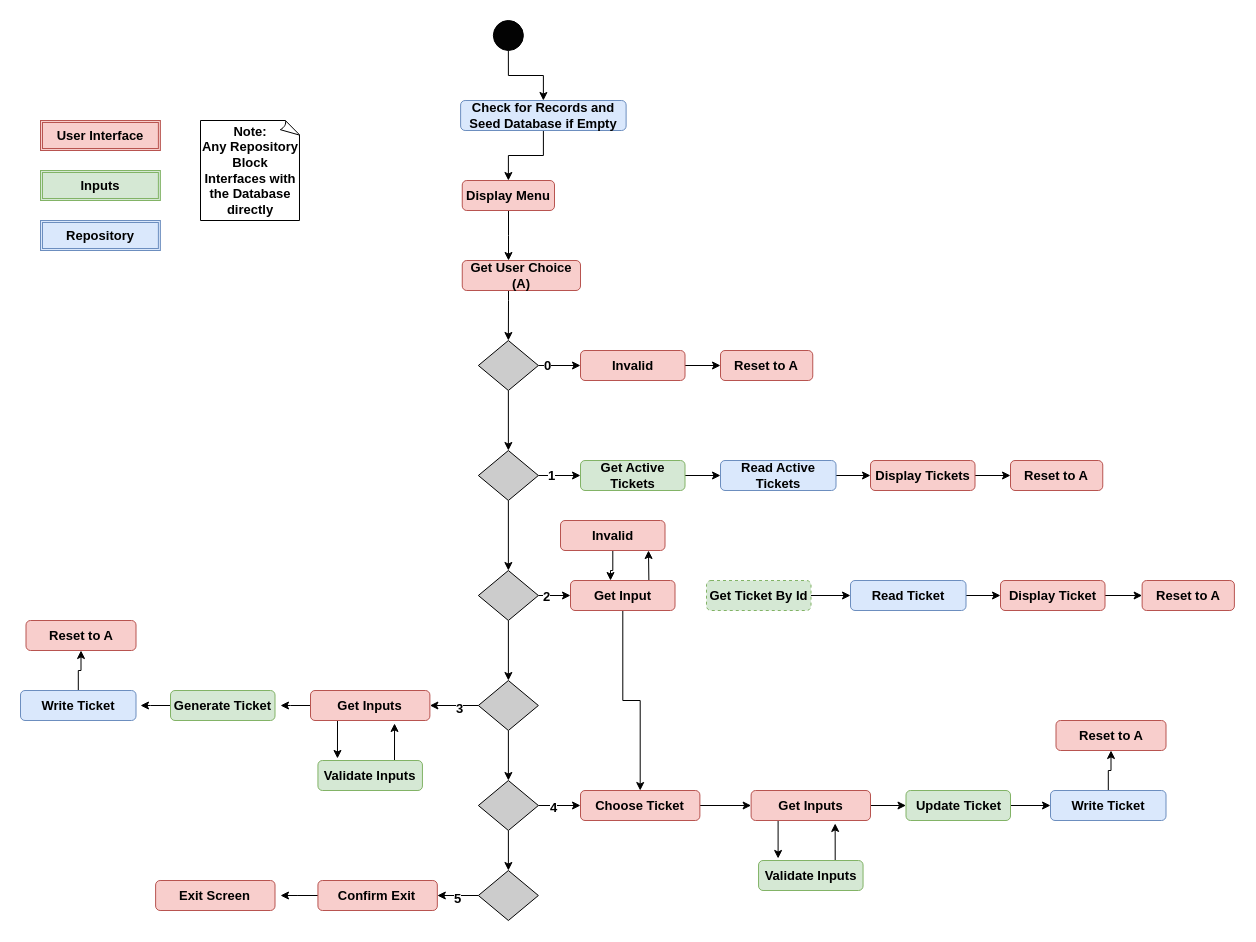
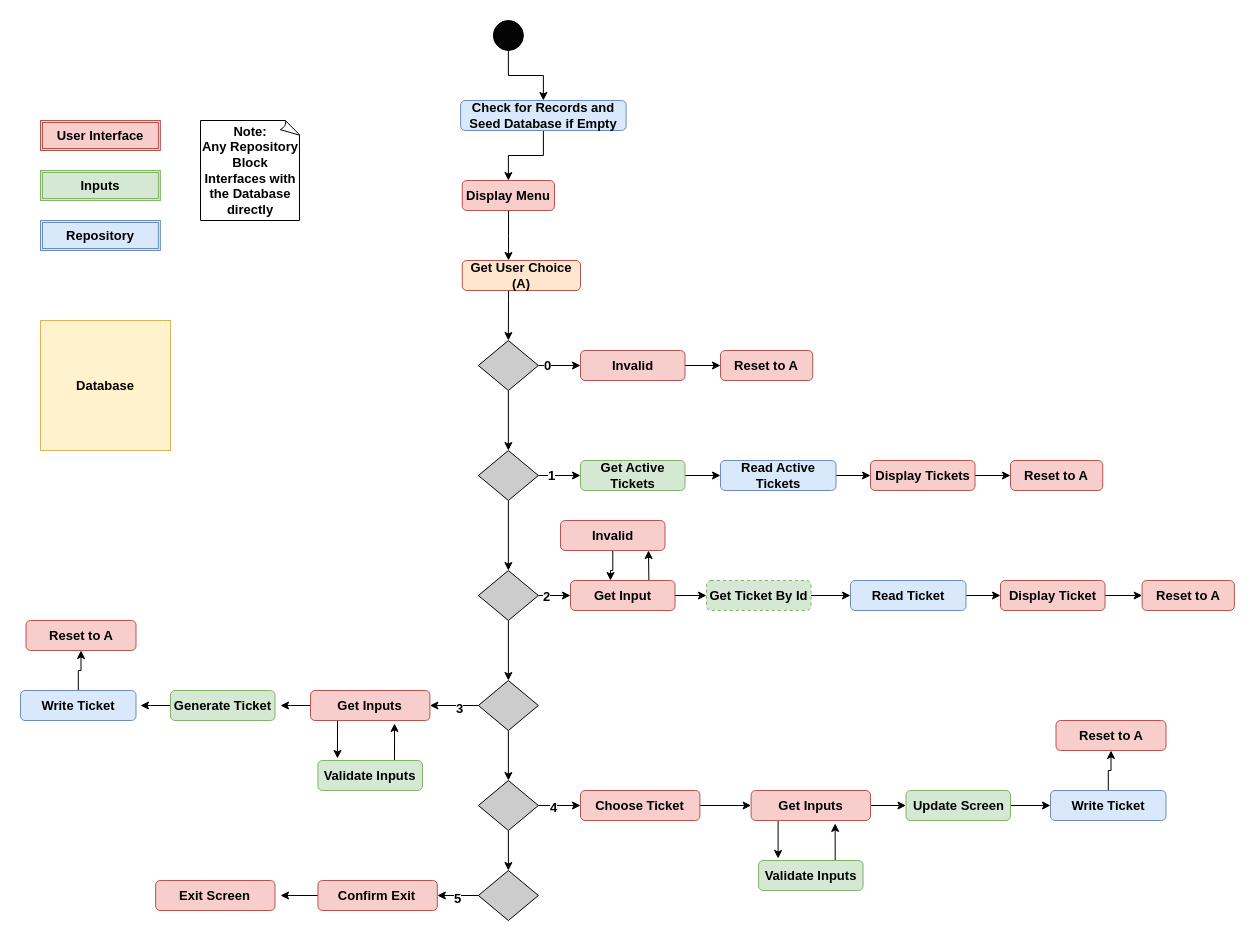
node "Get User Choice (A)": fillcolor #f8cecc -> #ffe6cc
node "Database": added
edge "Get Input" -> "Choose Ticket": now "Get Input" -> "Get Ticket By Id"
node "Update Ticket": label "Update Ticket" -> "Update Screen"
